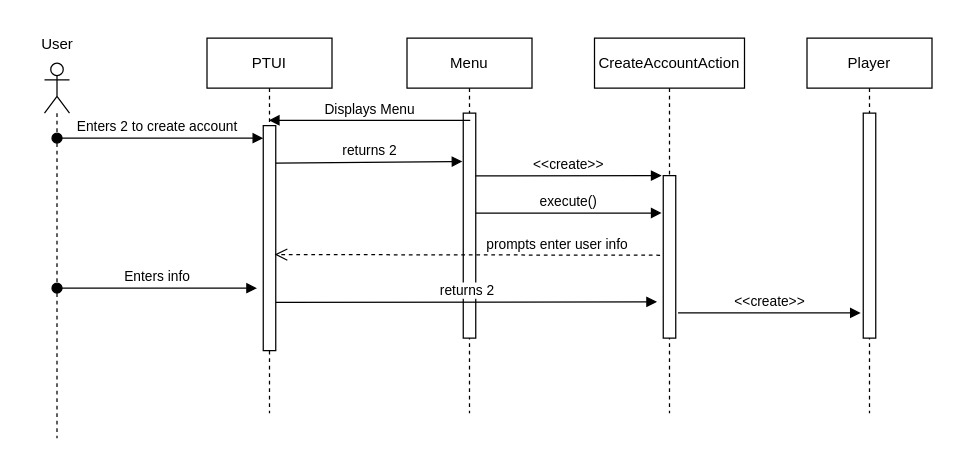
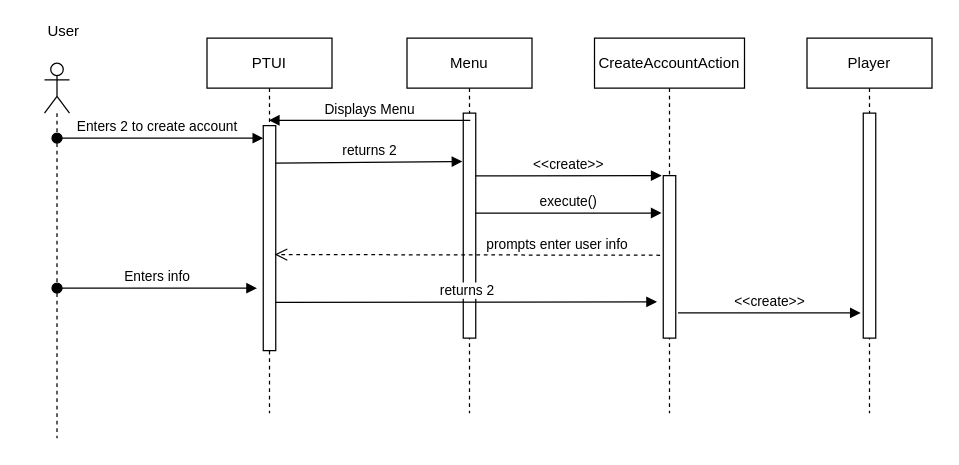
node "User": moved (57, 44) -> (63, 32)
